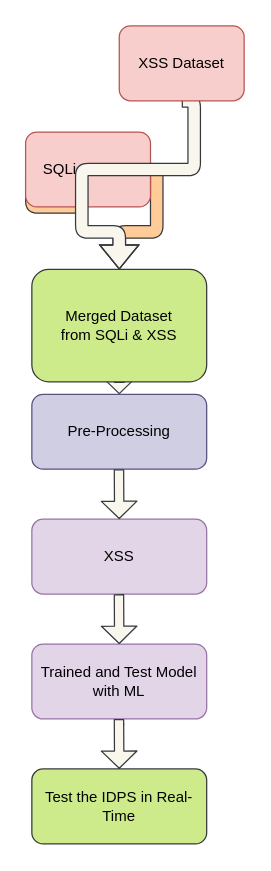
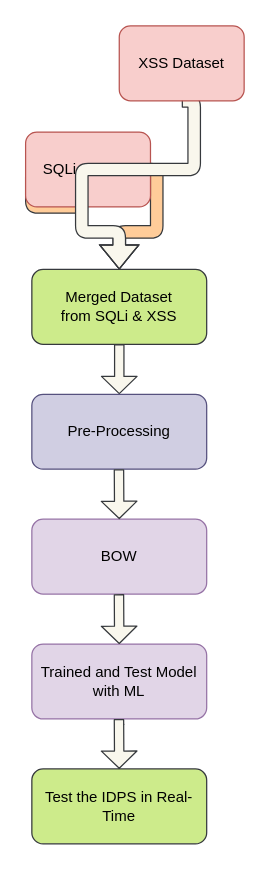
node "Merged Dataset from SQLi & XSS": size 175x113 -> 175x75
node "XSS": label "XSS" -> "BOW"
